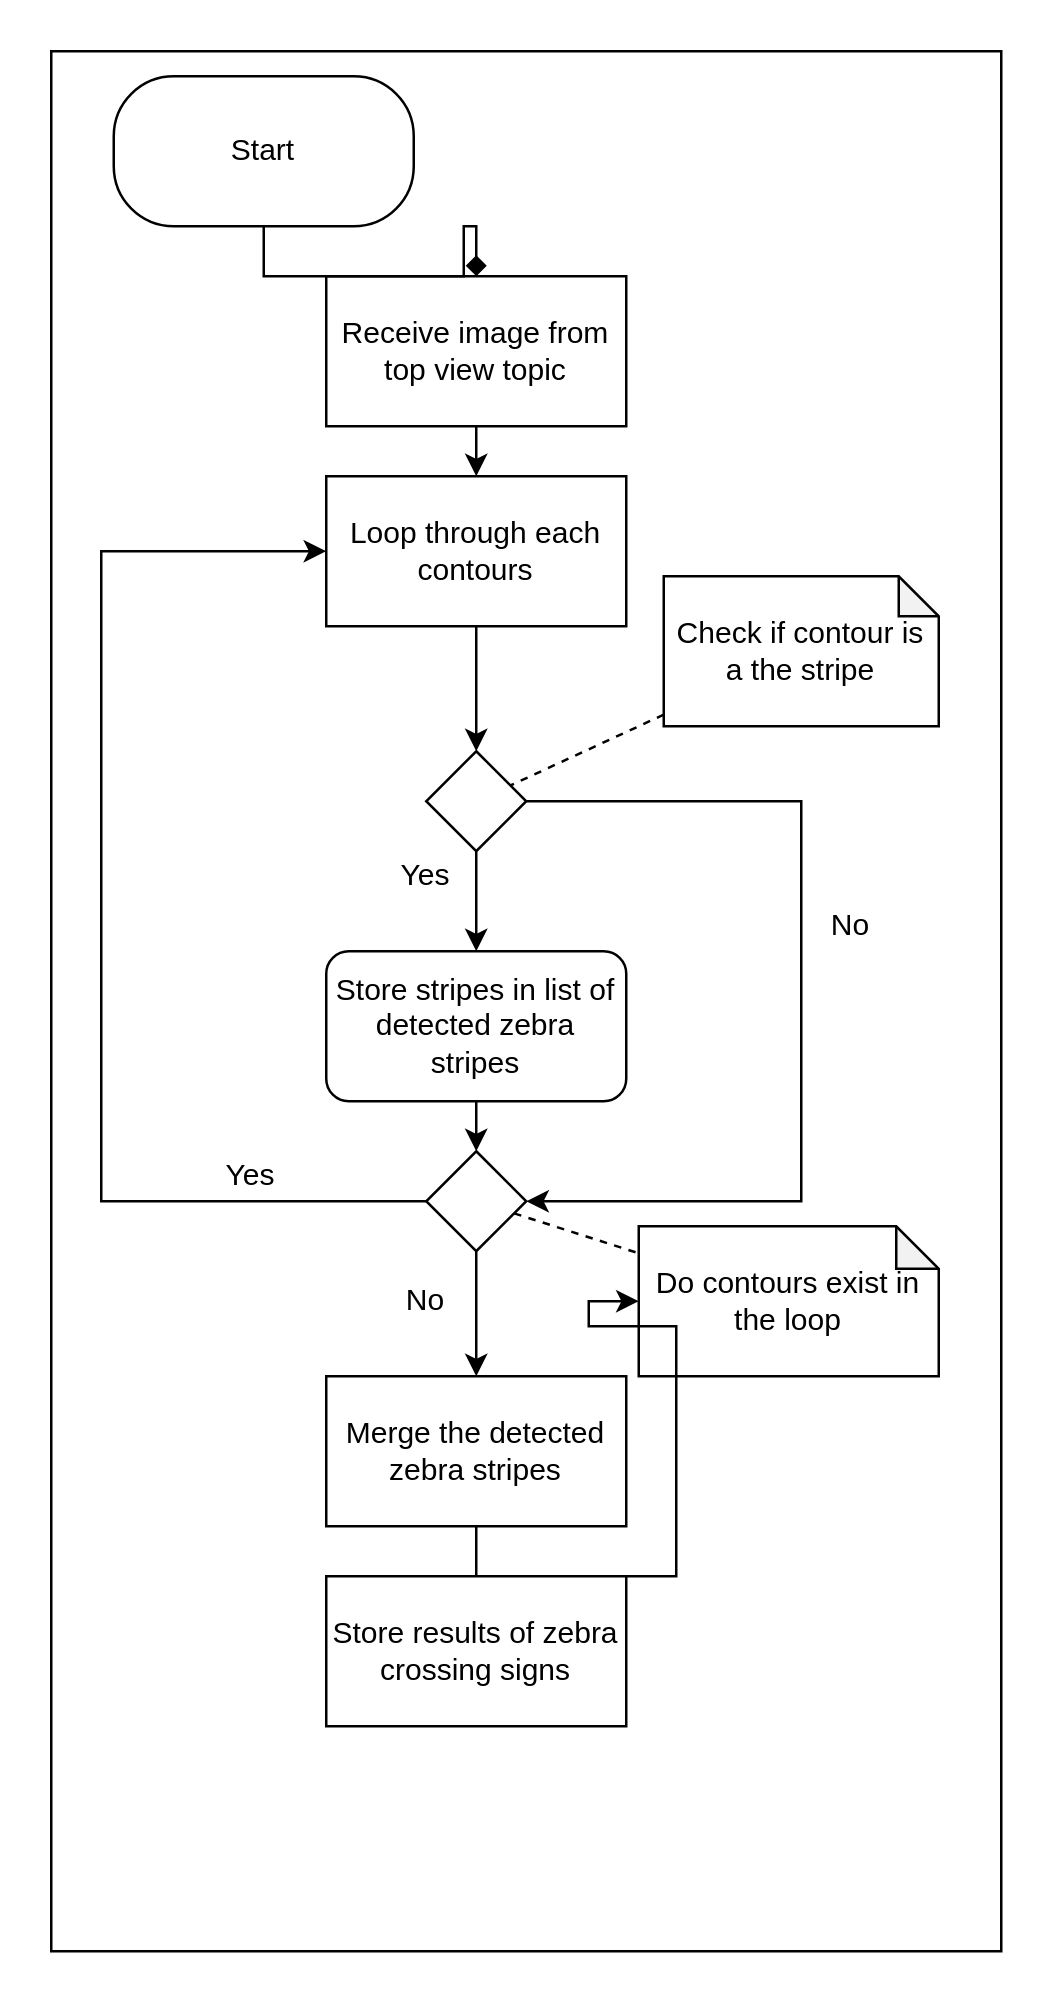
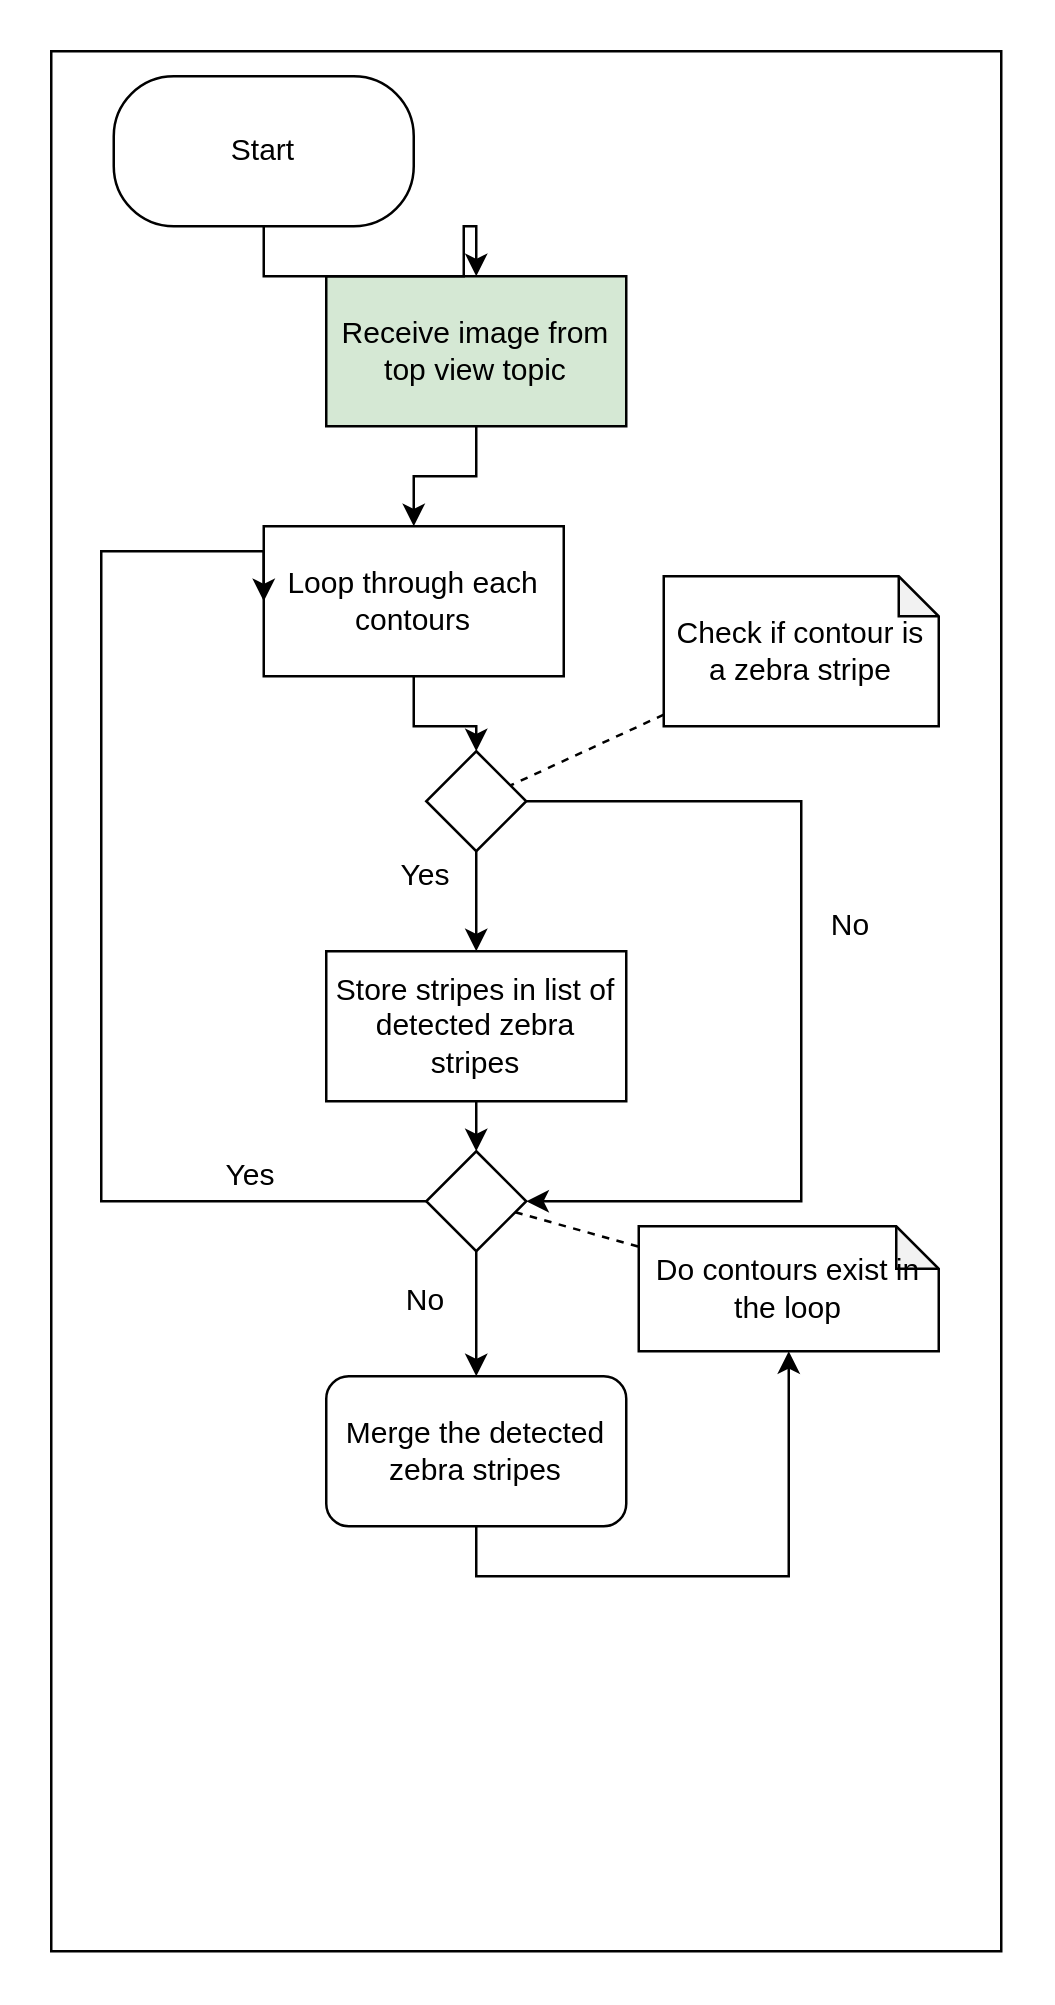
edge "Start" -> "Receive image from top view topic": arrowhead diamond -> classic
node "Receive image from top view topic": fillcolor #ffffff -> #d5e8d4
node "Loop through each contours": moved (476, 551) -> (414, 601)
node "Check if contour is a the stripe": label "Check if contour is a the stripe" -> "Check if contour is a zebra stripe"
node "Store stripes in list of detected zebra stripes": shape rounded rectangle -> rectangle
node "Do contours exist in the loop": size 300x150 -> 300x125
node "Merge the detected zebra stripes": shape rectangle -> rounded rectangle
node "Store results of zebra crossing signs": removed
